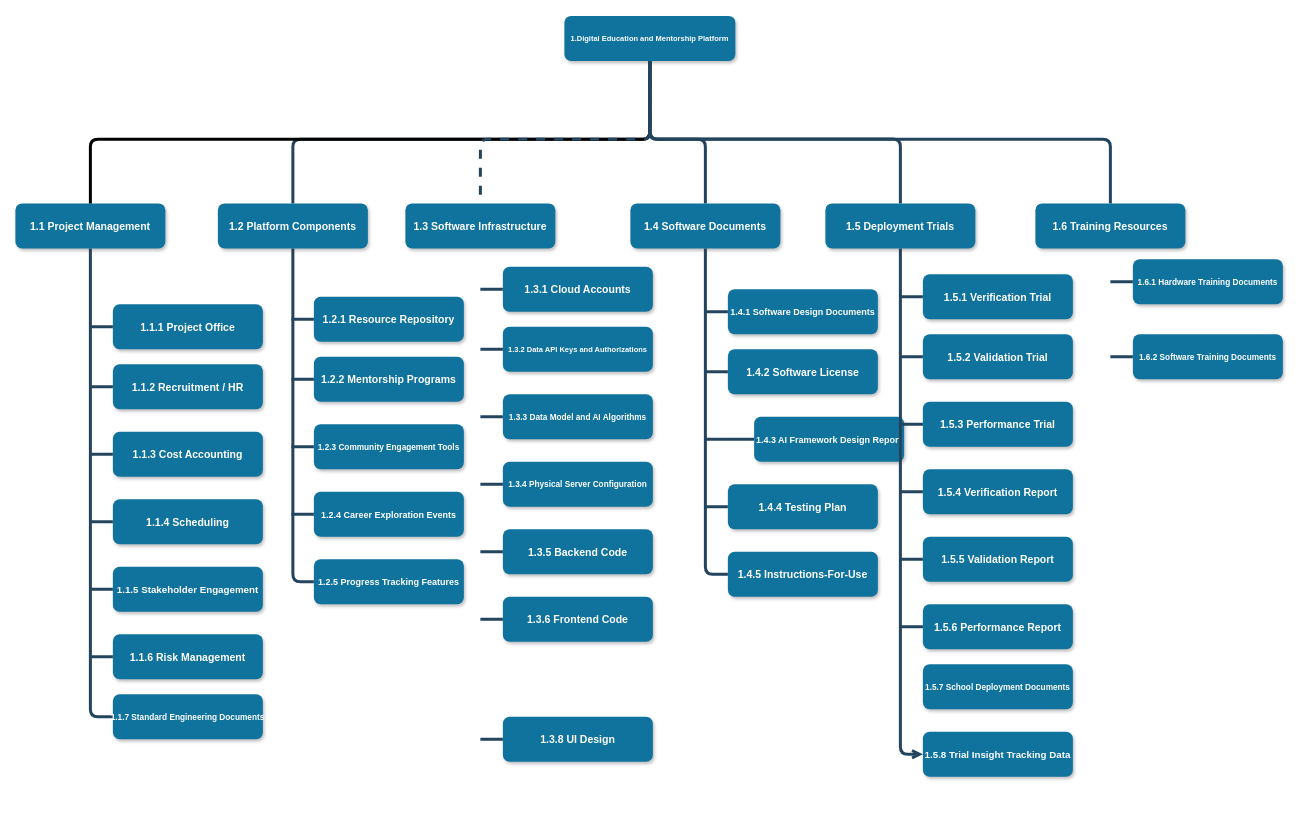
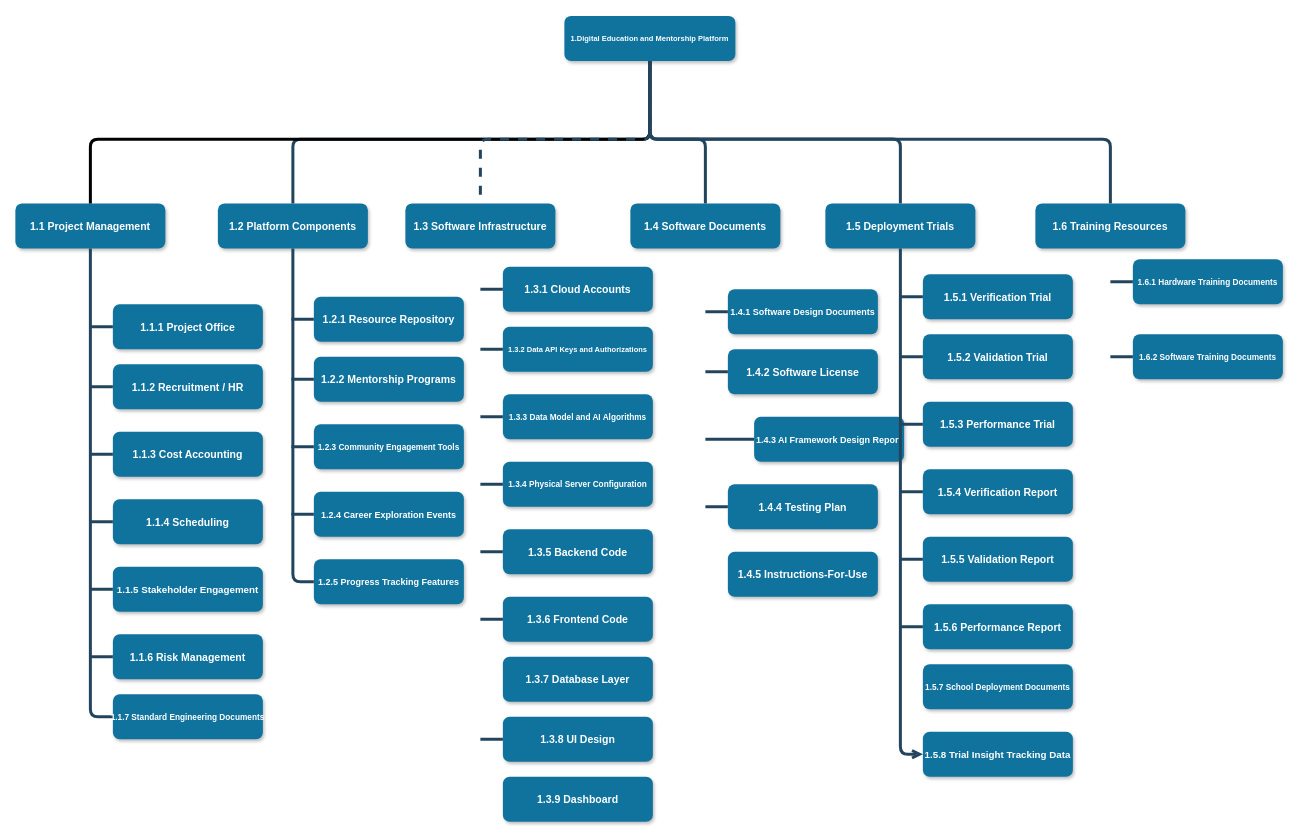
edge "1.4 Software Documents" -- "1.4.5 Instructions-For-Use": removed
node "1.3.7 Database Layer": added
node "1.3.9 Dashboard": added
